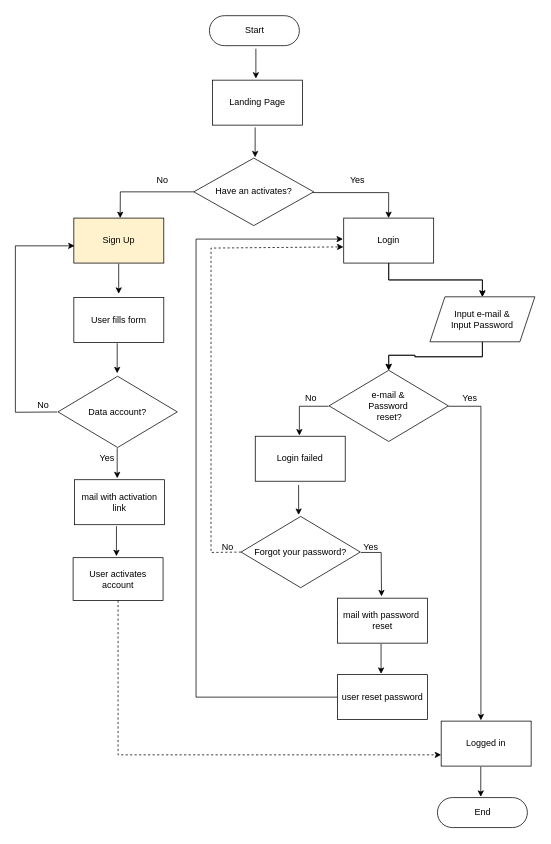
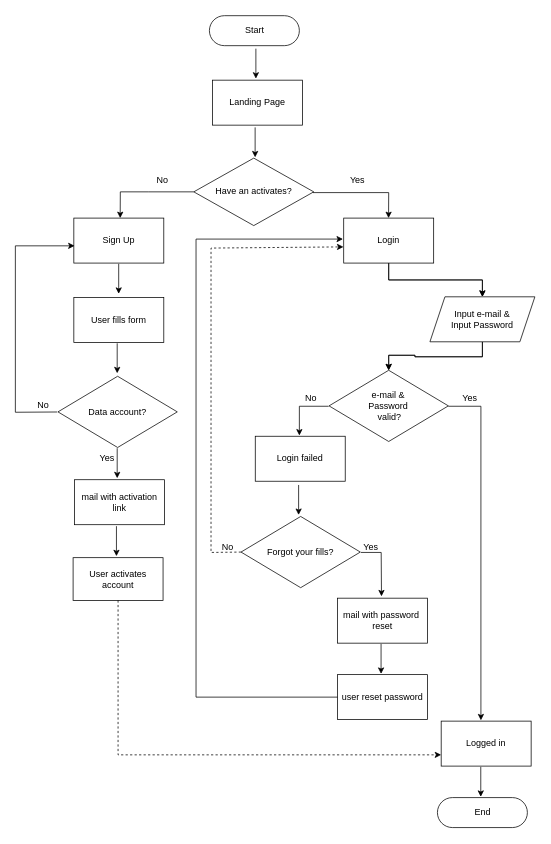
node "Sign Up": fillcolor #fff2cc -> #ffffff
node "e-mail & Password reset?": label "e-mail & Password reset?" -> "e-mail & Password valid?"
node "Forgot your password?": label "Forgot your password?" -> "Forgot your fills?"
